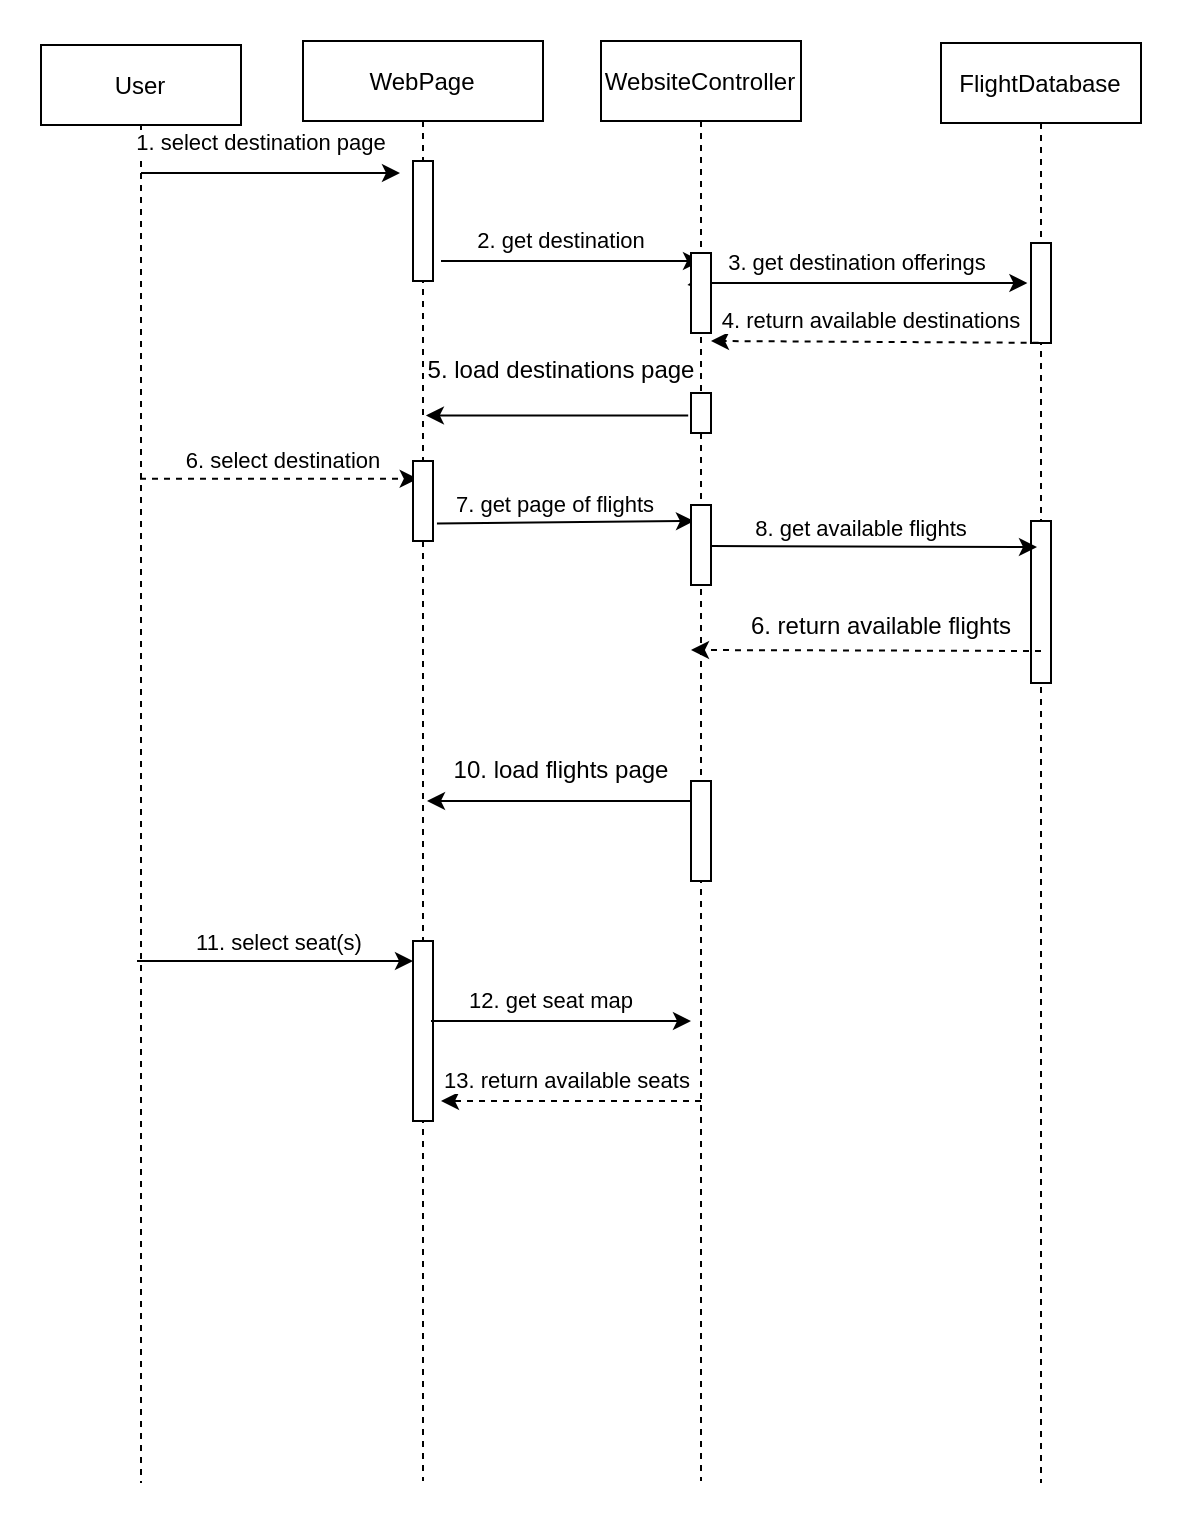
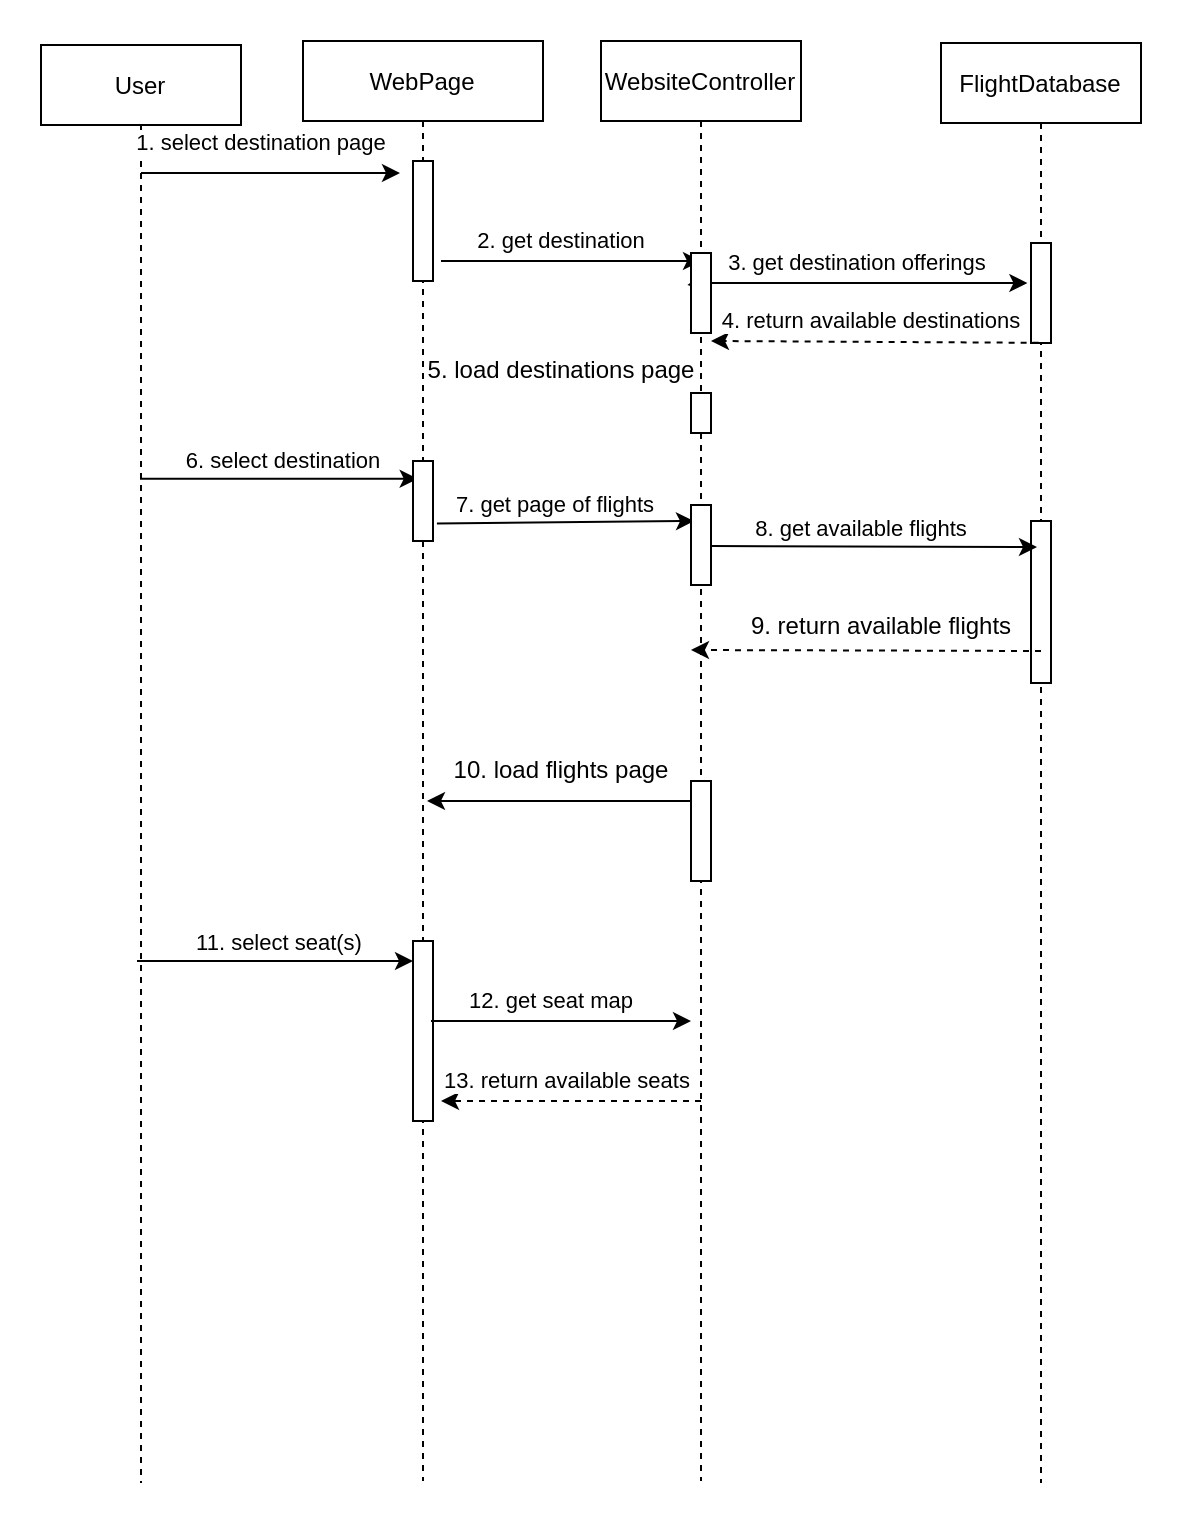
edge "WebsiteController" -> "WebPage": removed
edge "User" -> "WebPage": style dashed -> solid
node "6. return available flights": label "6. return available flights" -> "9. return available flights"
